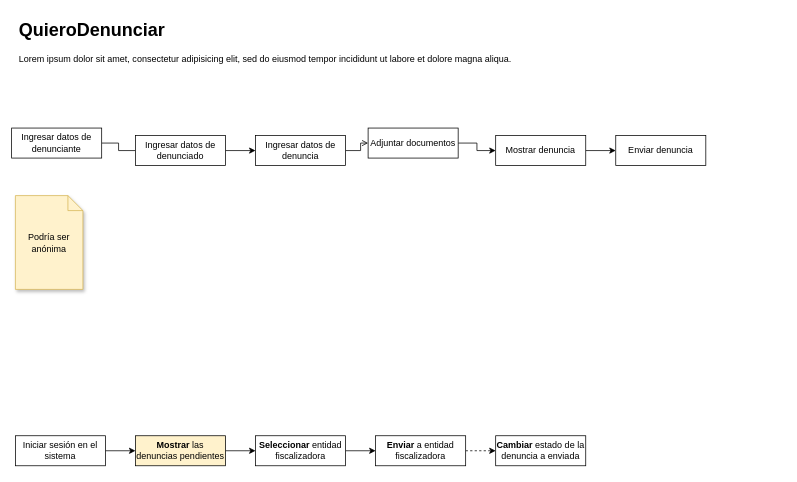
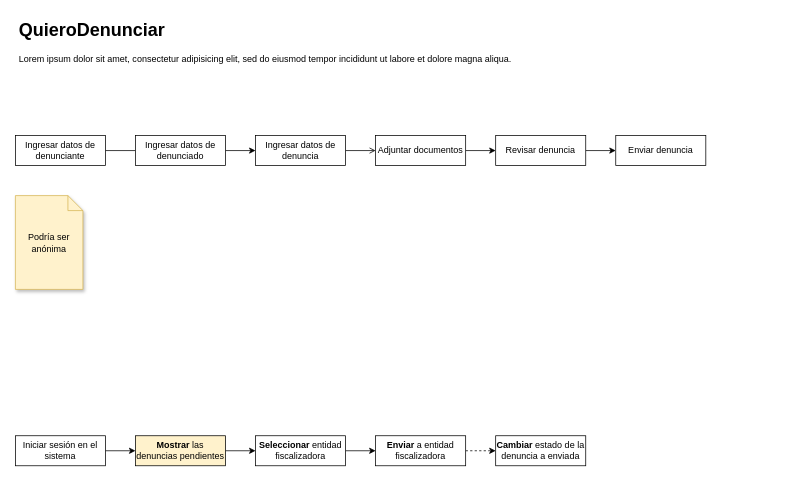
node "Ingresar datos de denunciante": moved (57, 143) -> (60, 150)
node "Adjuntar documentos": moved (413, 143) -> (420, 150)
node "Mostrar denuncia": label "Mostrar denuncia" -> "Revisar denuncia"
